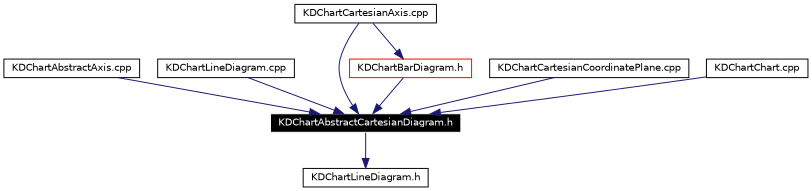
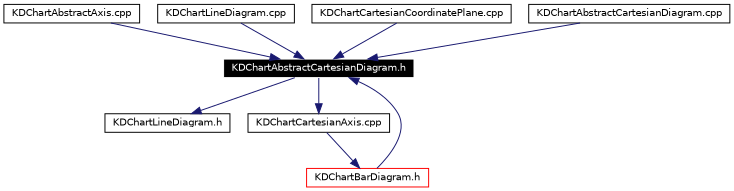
edge "KDChartCartesianAxis.cpp" -> "KDChartAbstractCartesianDiagram.h": reversed
node "KDChartChart.cpp": label "KDChartChart.cpp" -> "KDChartAbstractCartesianDiagram.cpp"
